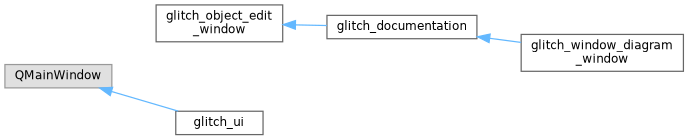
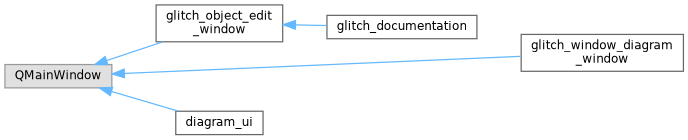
edge "glitch_window_diagram _window" -> "glitch_documentation": now "glitch_window_diagram _window" -> "QMainWindow"
edge "glitch_object_edit _window" -> "QMainWindow": added
node "glitch_ui": label "glitch_ui" -> "diagram_ui"
